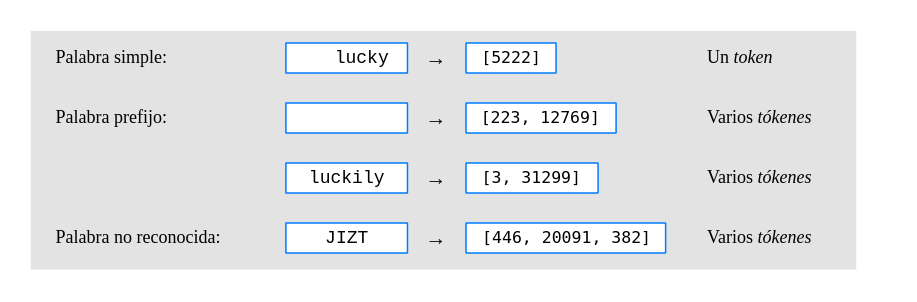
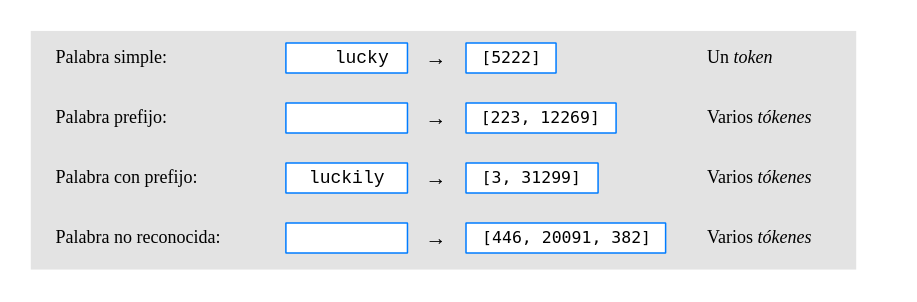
node "[223, 12769]": label "[223, 12769]" -> "[223, 12269]"
node "Palabra con prefijo:": added
node "JIZT": removed
